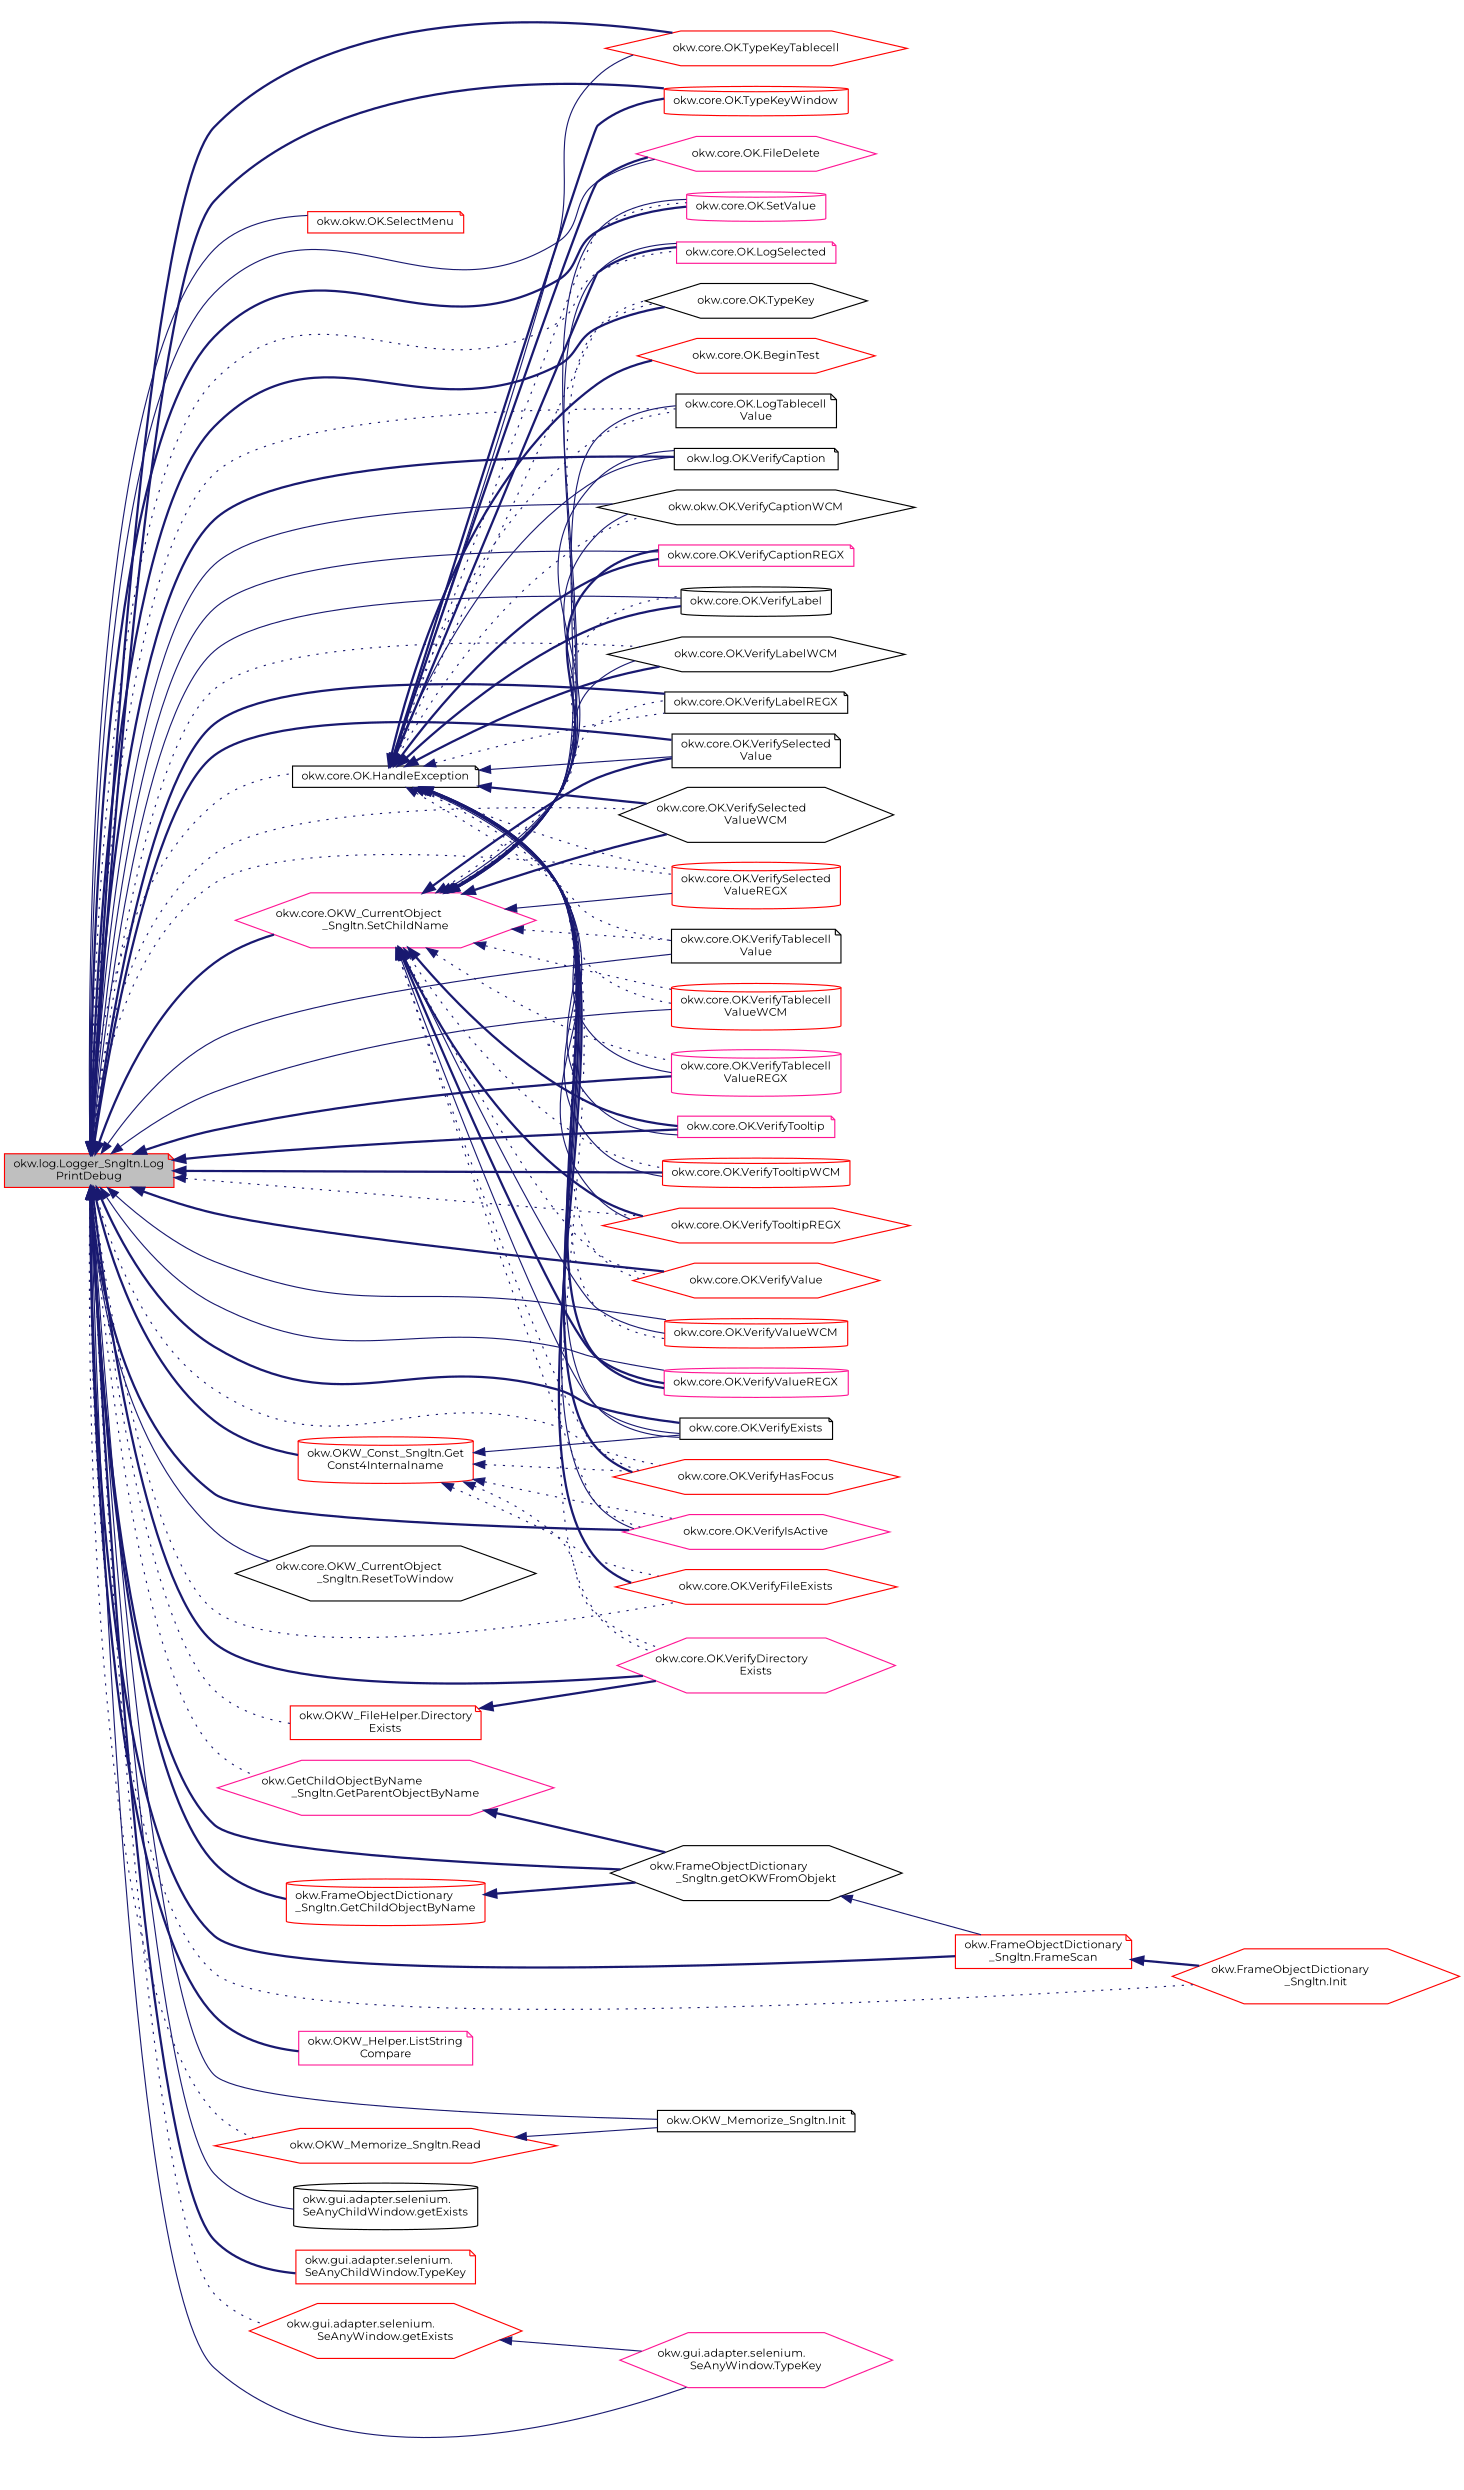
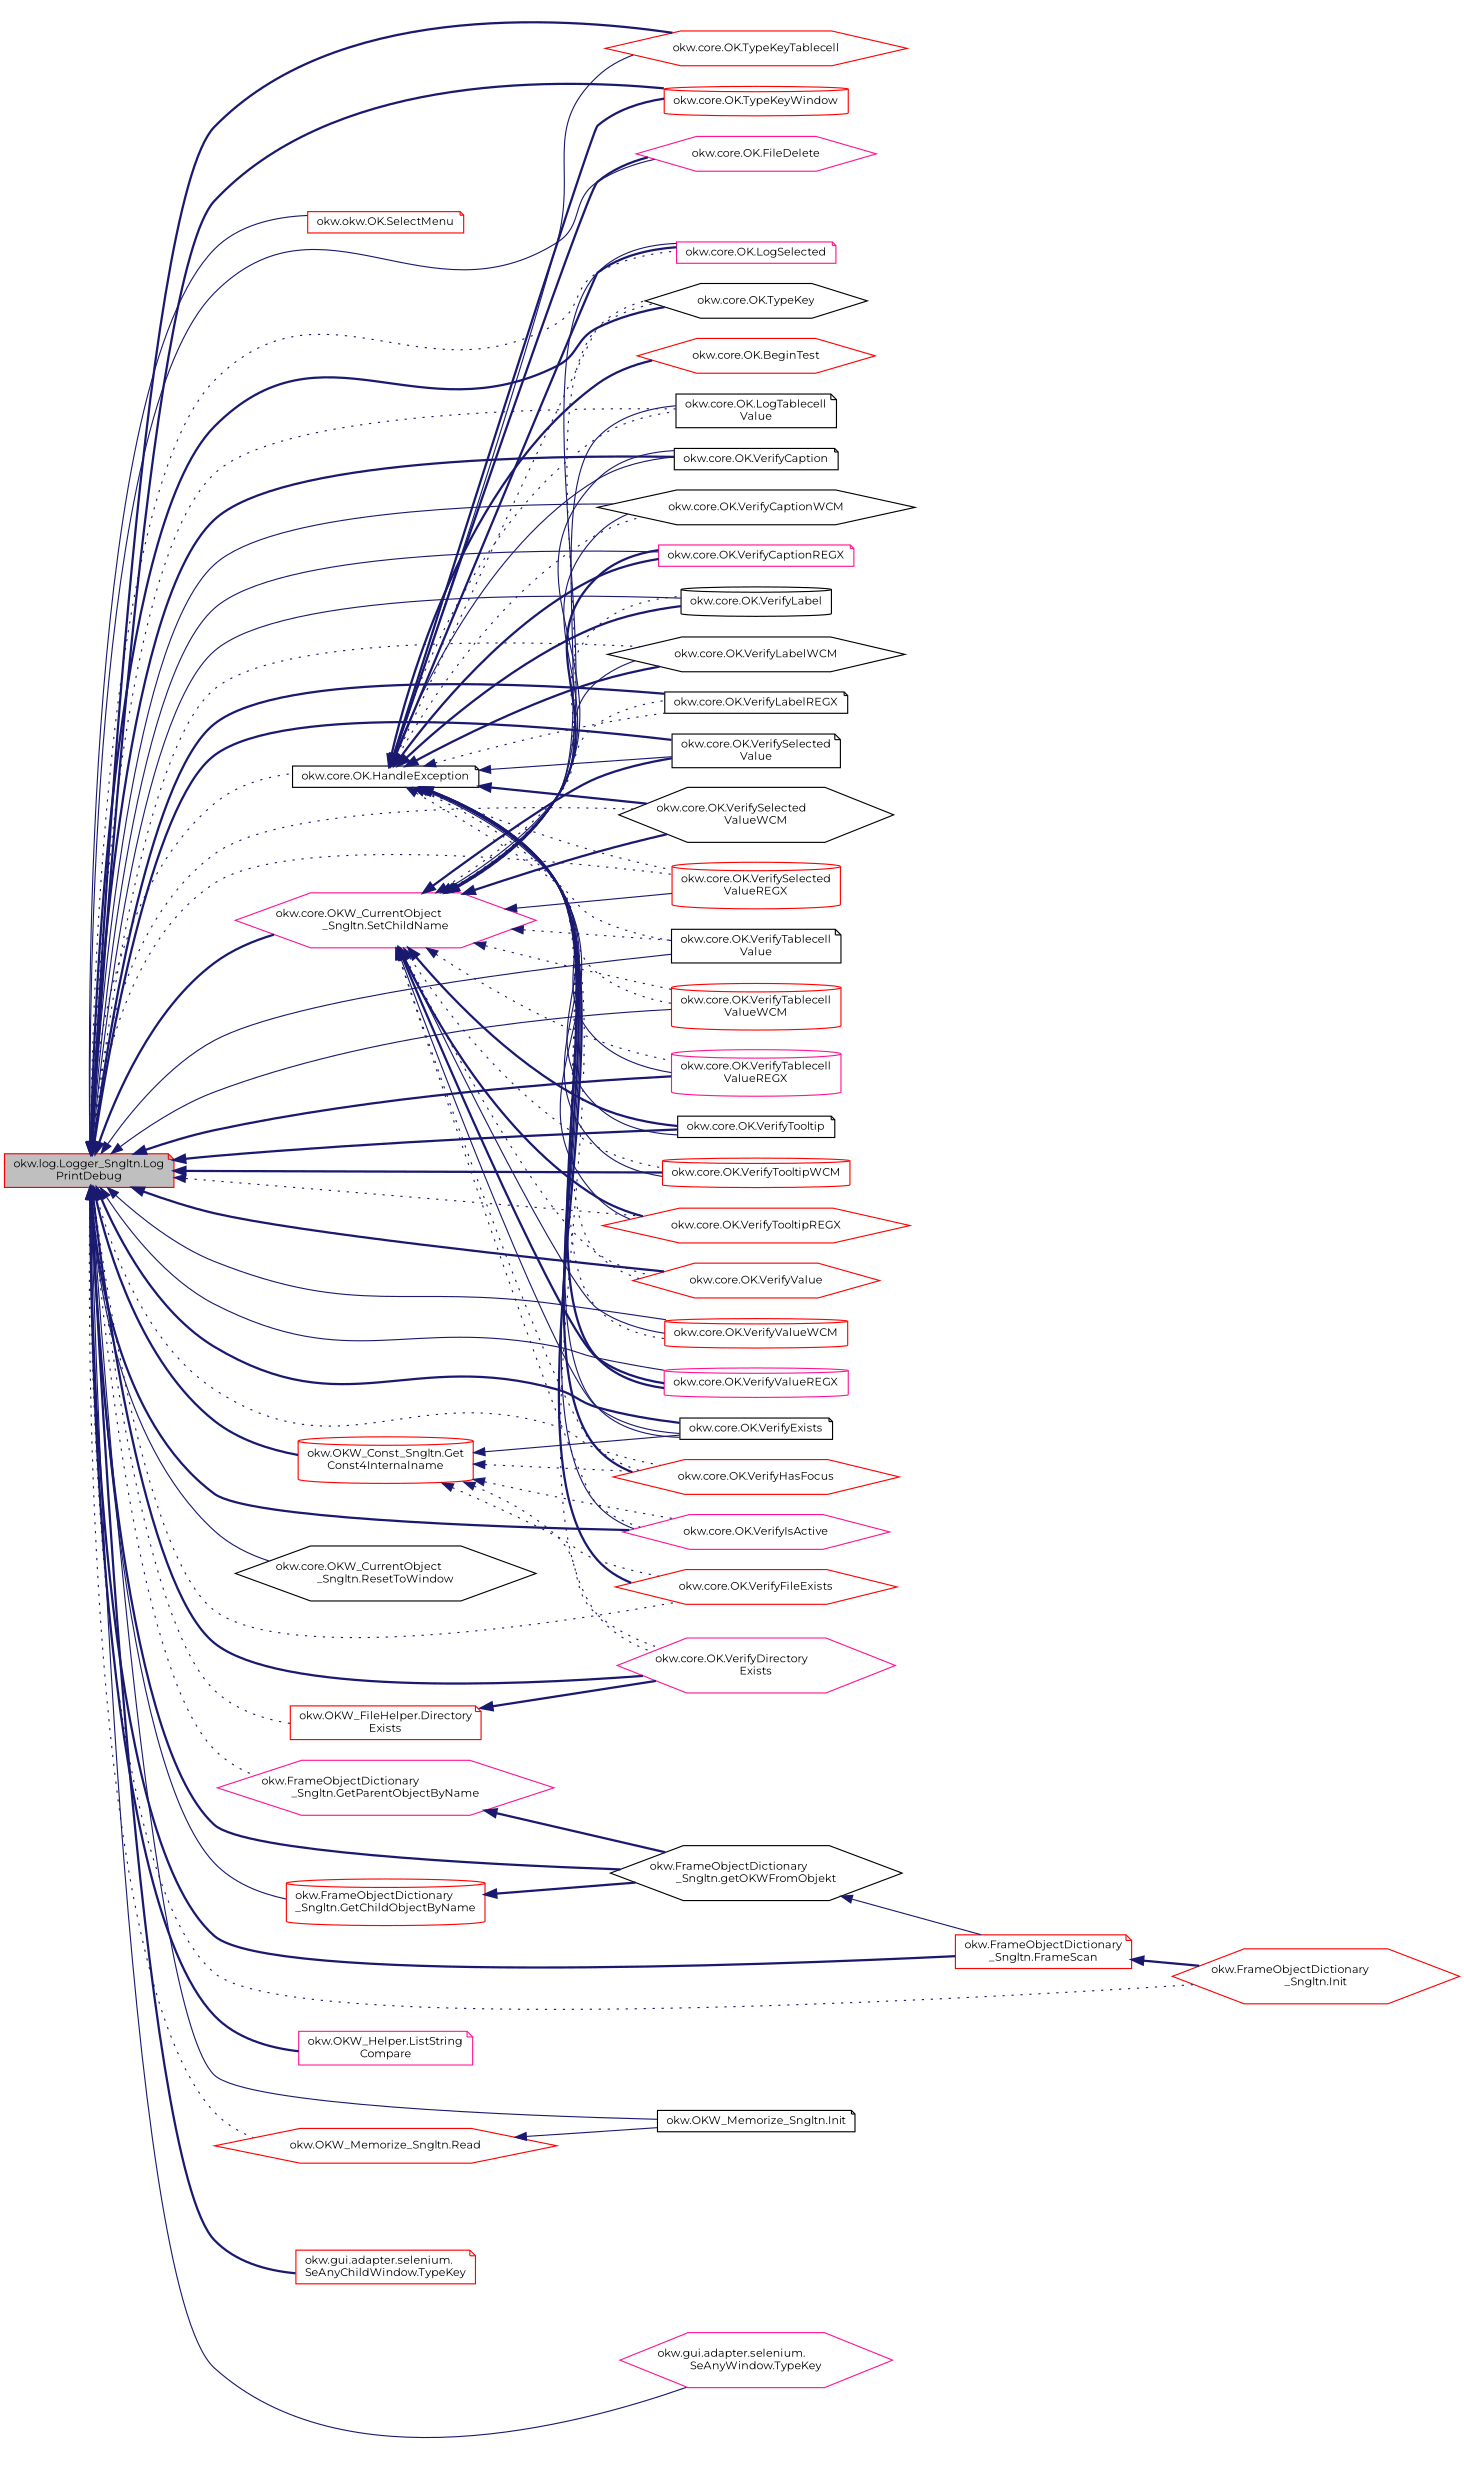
node "okw.core.OK.SetValue": removed
node "okw.log.OK.VerifyCaption": label "okw.log.OK.VerifyCaption" -> "okw.core.OK.VerifyCaption"
node "okw.okw.OK.VerifyCaptionWCM": label "okw.okw.OK.VerifyCaptionWCM" -> "okw.core.OK.VerifyCaptionWCM"
node "okw.core.OK.VerifyTooltip": color deeppink -> black
edge "okw.FrameObjectDictionary _Sngltn.GetChildObjectByName" -> "okw.log.Logger_Sngltn.Log PrintDebug": style bold -> solid
node "okw.GetChildObjectByName _Sngltn.GetParentObjectByName": label "okw.GetChildObjectByName _Sngltn.GetParentObjectByName" -> "okw.FrameObjectDictionary _Sngltn.GetParentObjectByName"
node "okw.gui.adapter.selenium. SeAnyChildWindow.getExists": removed
node "okw.gui.adapter.selenium. SeAnyWindow.getExists": removed
